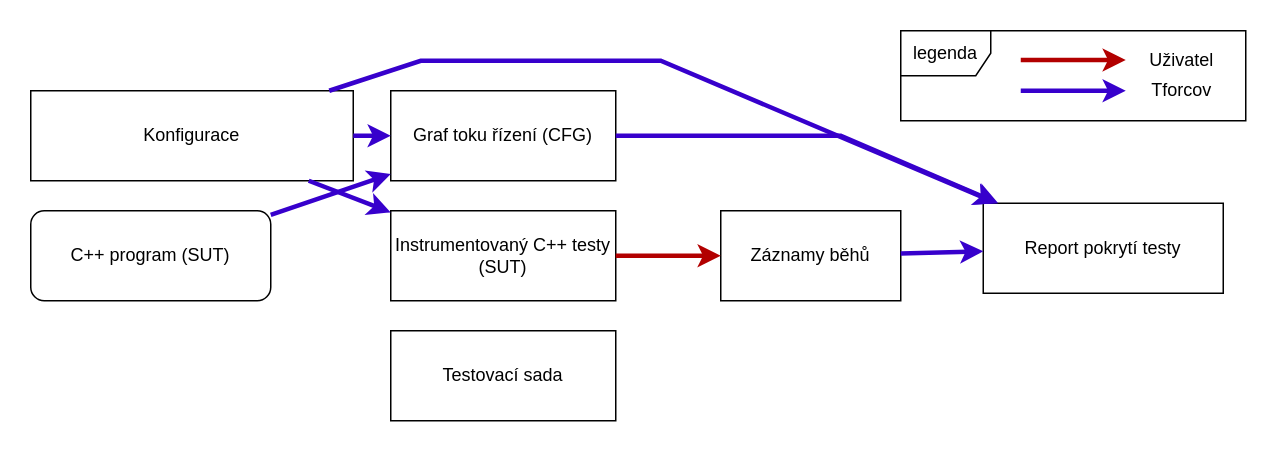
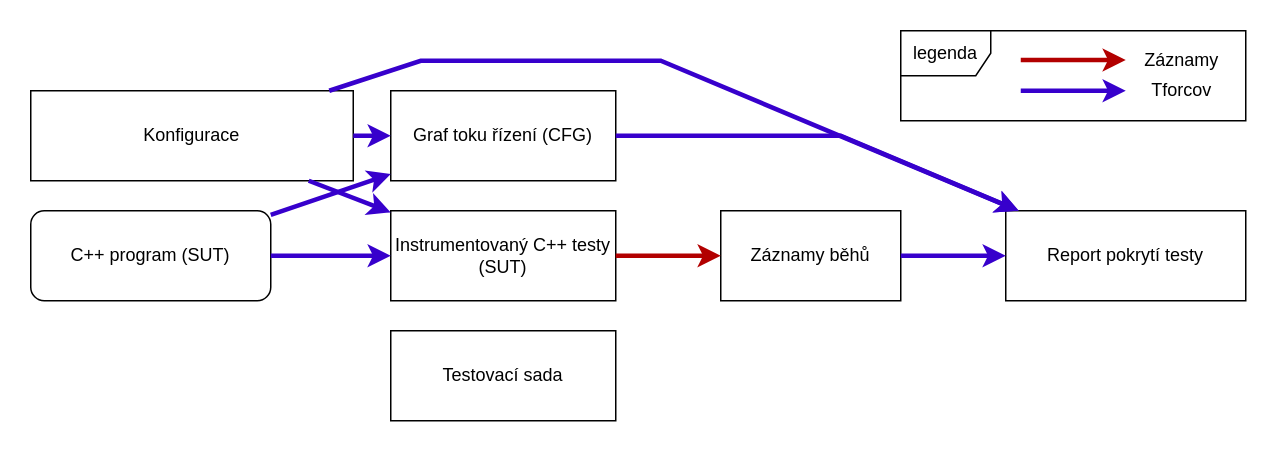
node "Uživatel": label "Uživatel" -> "Záznamy"
node "Report pokrytí testy": moved (1103, 248) -> (1126, 256)
edge "C++ program (SUT)" -> "Instrumentovaný C++ testy (SUT)": added
